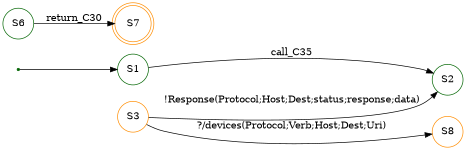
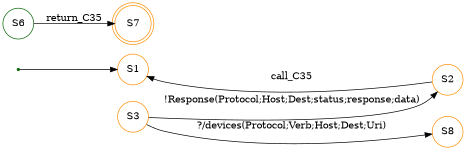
edge "S6" -> "S7": label "return_C30" -> "return_C35"
edge "S1" -> "S2": reversed
node "S1": color darkgreen -> darkorange
node "S2": color darkgreen -> darkorange
